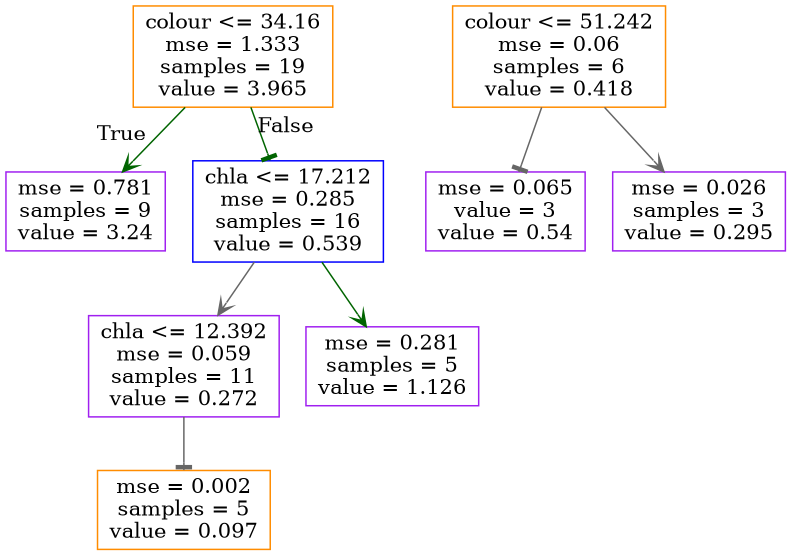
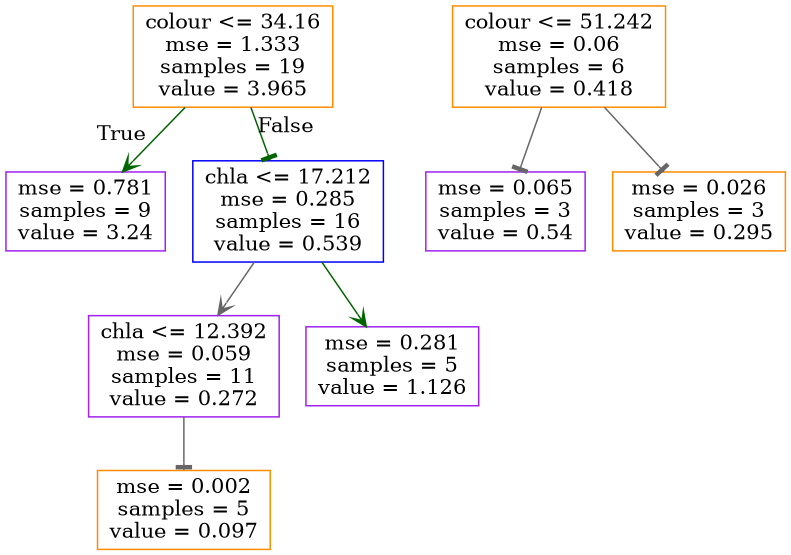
edge "colour <= 51.242 mse = 0.06 samples = 6 value = 0.418" -> "mse = 0.026 samples = 3 value = 0.295": arrowhead vee -> tee
node "mse = 0.065 value = 3 value = 0.54": label "mse = 0.065 value = 3 value = 0.54" -> "mse = 0.065 samples = 3 value = 0.54"
node "mse = 0.026 samples = 3 value = 0.295": color purple -> darkorange
